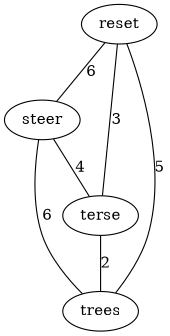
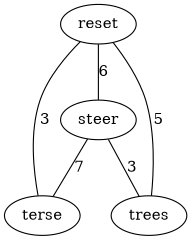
edge "steer" -- "terse": label "4" -> "7"
edge "steer" -- "trees": label "6" -> "3"
edge "terse" -- "trees": removed, label "2"
